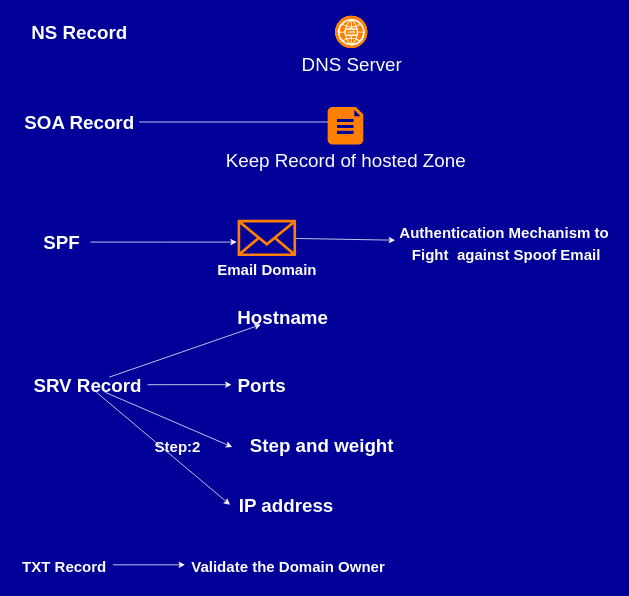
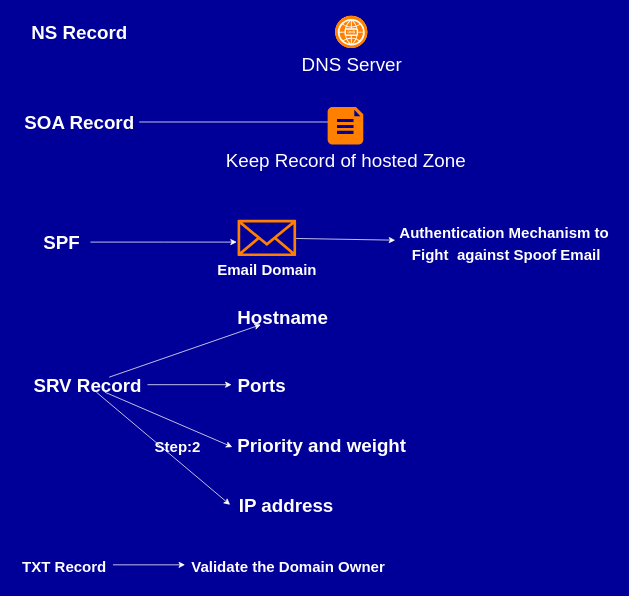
node "Step and weight": label "Step and weight" -> "Priority and weight"
